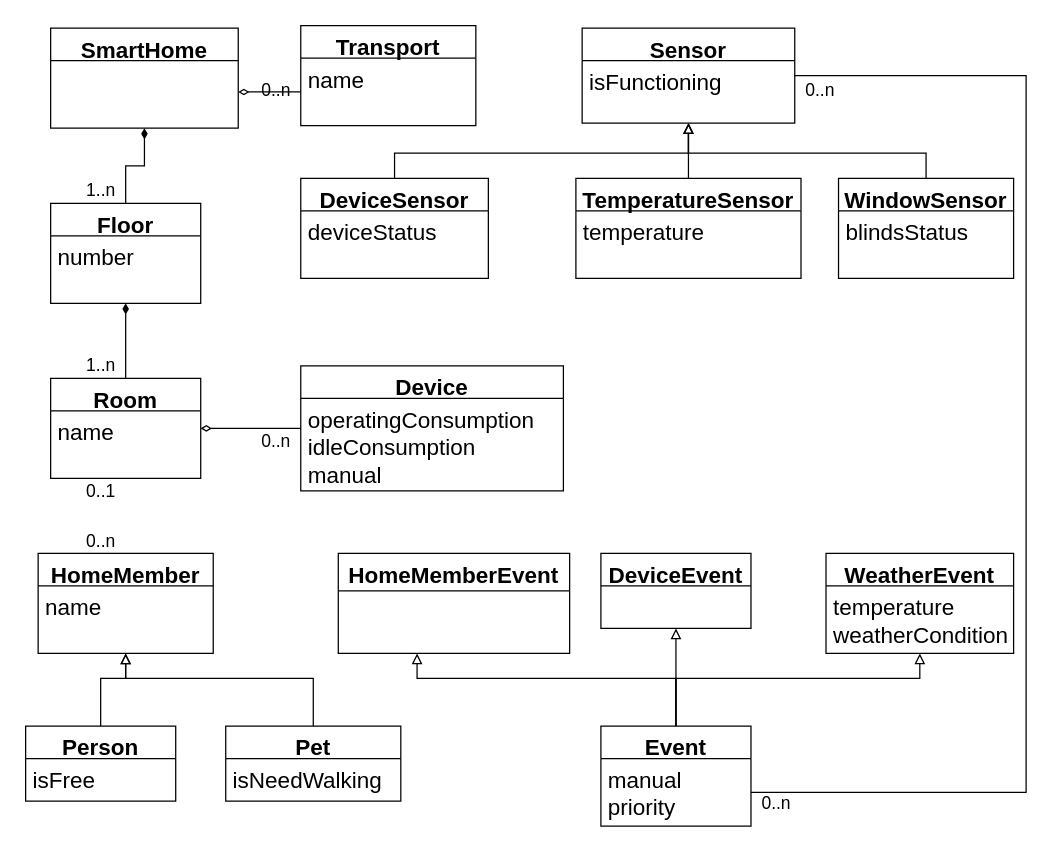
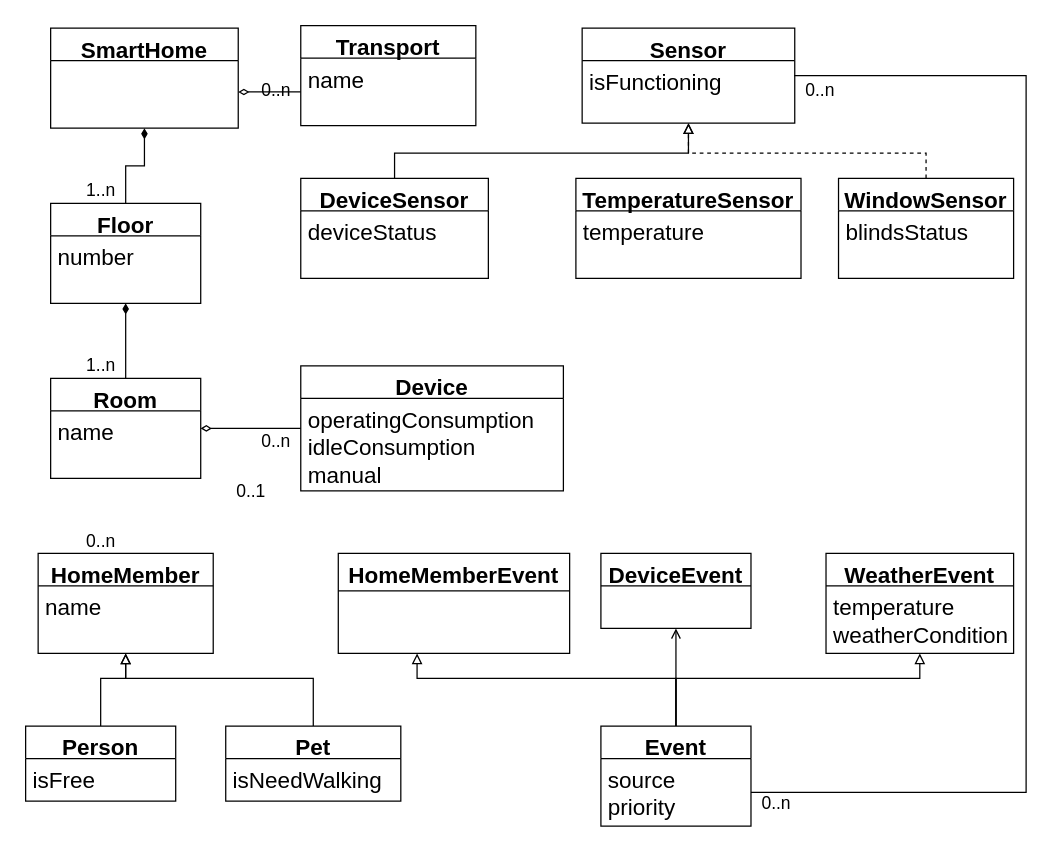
edge "WindowSensor" -> "Sensor": style solid -> dashed
edge "TemperatureSensor" -> "Sensor": removed
node "0..1": moved (101, 491) -> (251, 491)
edge "Event" -> "DeviceEvent": arrowhead block -> open
node "manual priority": label "manual priority" -> "source priority"
